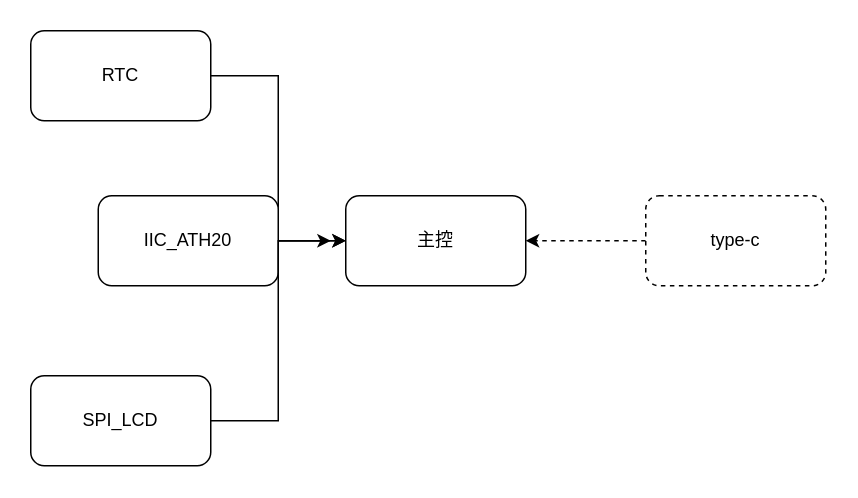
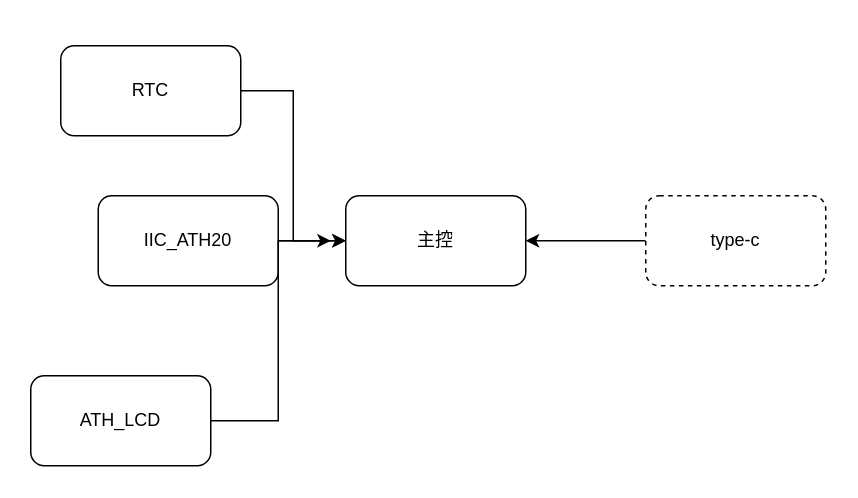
node "RTC": moved (121, 76) -> (151, 91)
edge "type-c" -> "主控": style dashed -> solid
node "SPI_LCD": label "SPI_LCD" -> "ATH_LCD"
